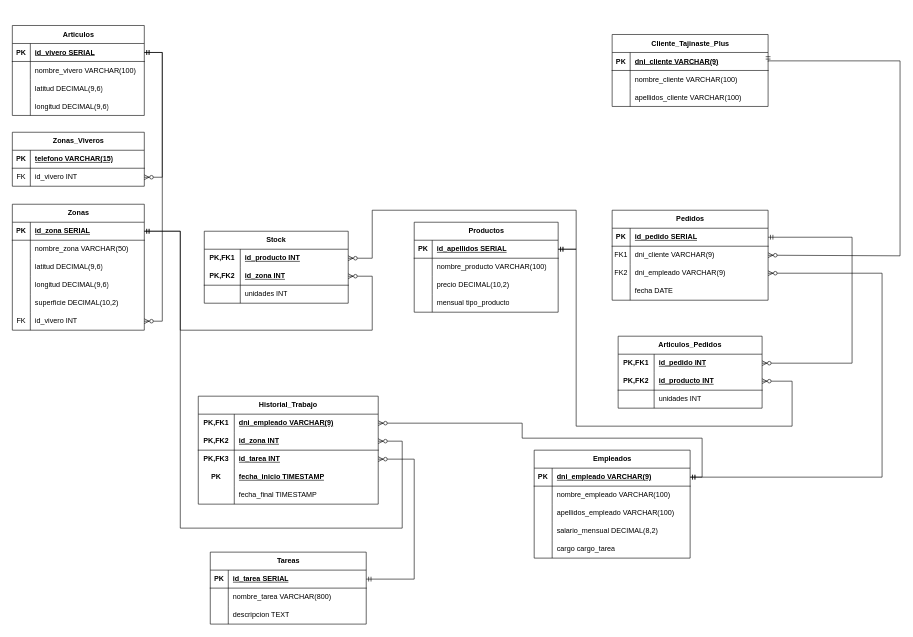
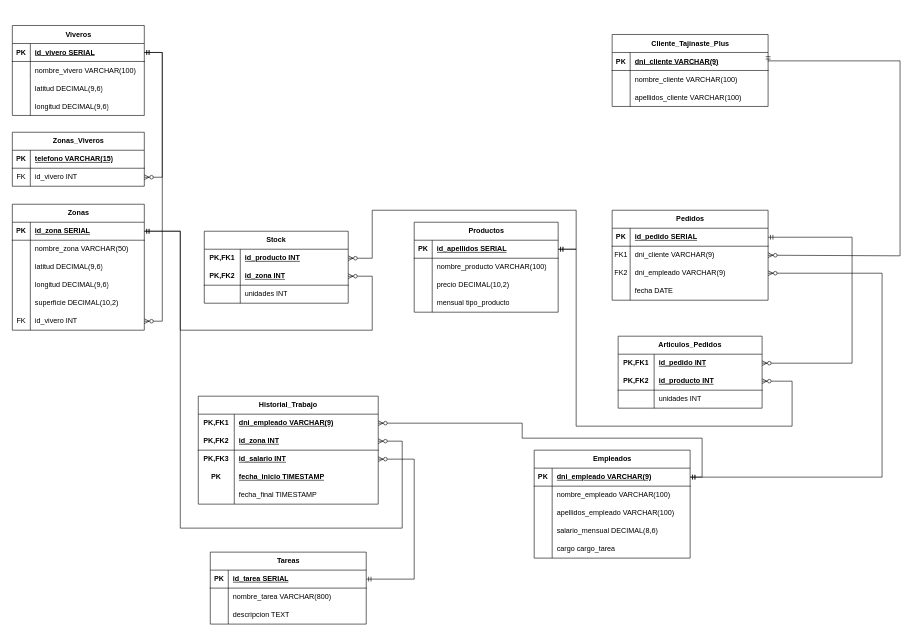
node "Articulos": label "Articulos" -> "Viveros"
node "id_tarea INT": label "id_tarea INT" -> "id_salario INT"
node "salario_mensual DECIMAL(8,2)": label "salario_mensual DECIMAL(8,2)" -> "salario_mensual DECIMAL(8,6)"
